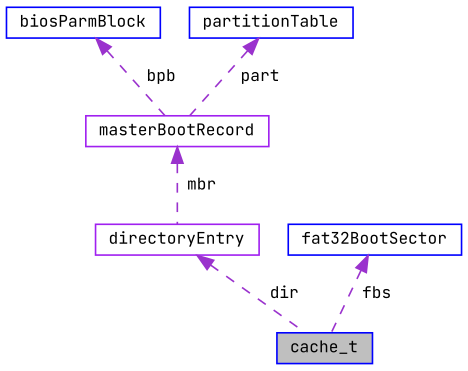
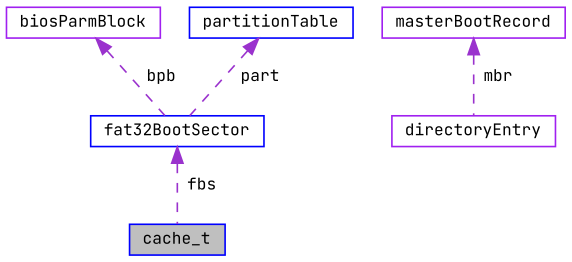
node "biosParmBlock": color blue -> purple
edge "masterBootRecord" -> "biosParmBlock": now "fat32BootSector" -> "biosParmBlock"
edge "masterBootRecord" -> "partitionTable": now "fat32BootSector" -> "partitionTable"
edge "cache_t" -> "directoryEntry": removed, label "dir"
